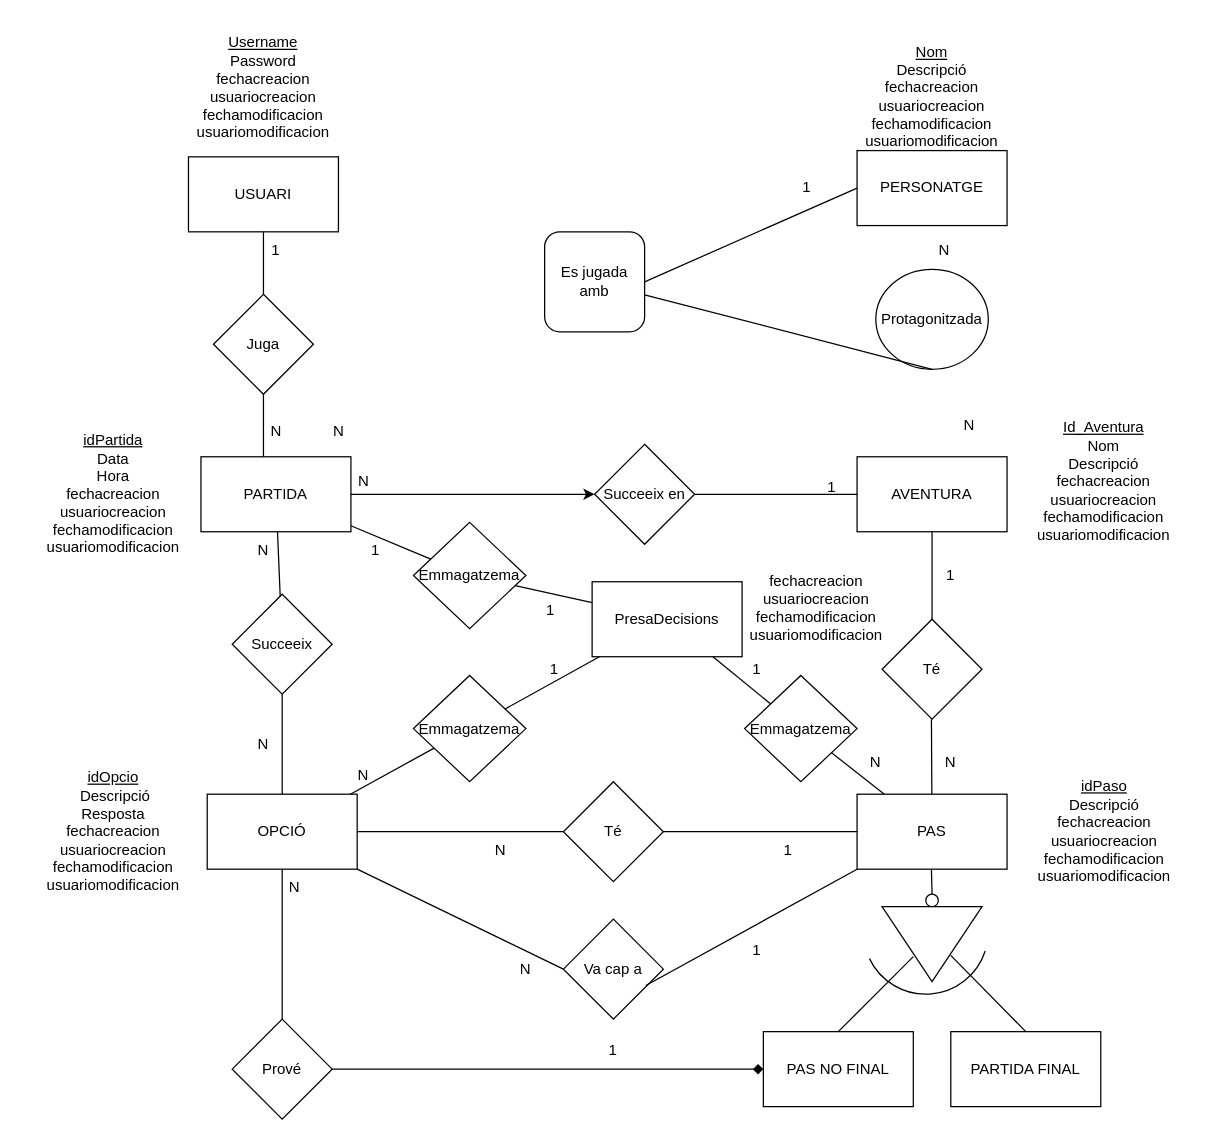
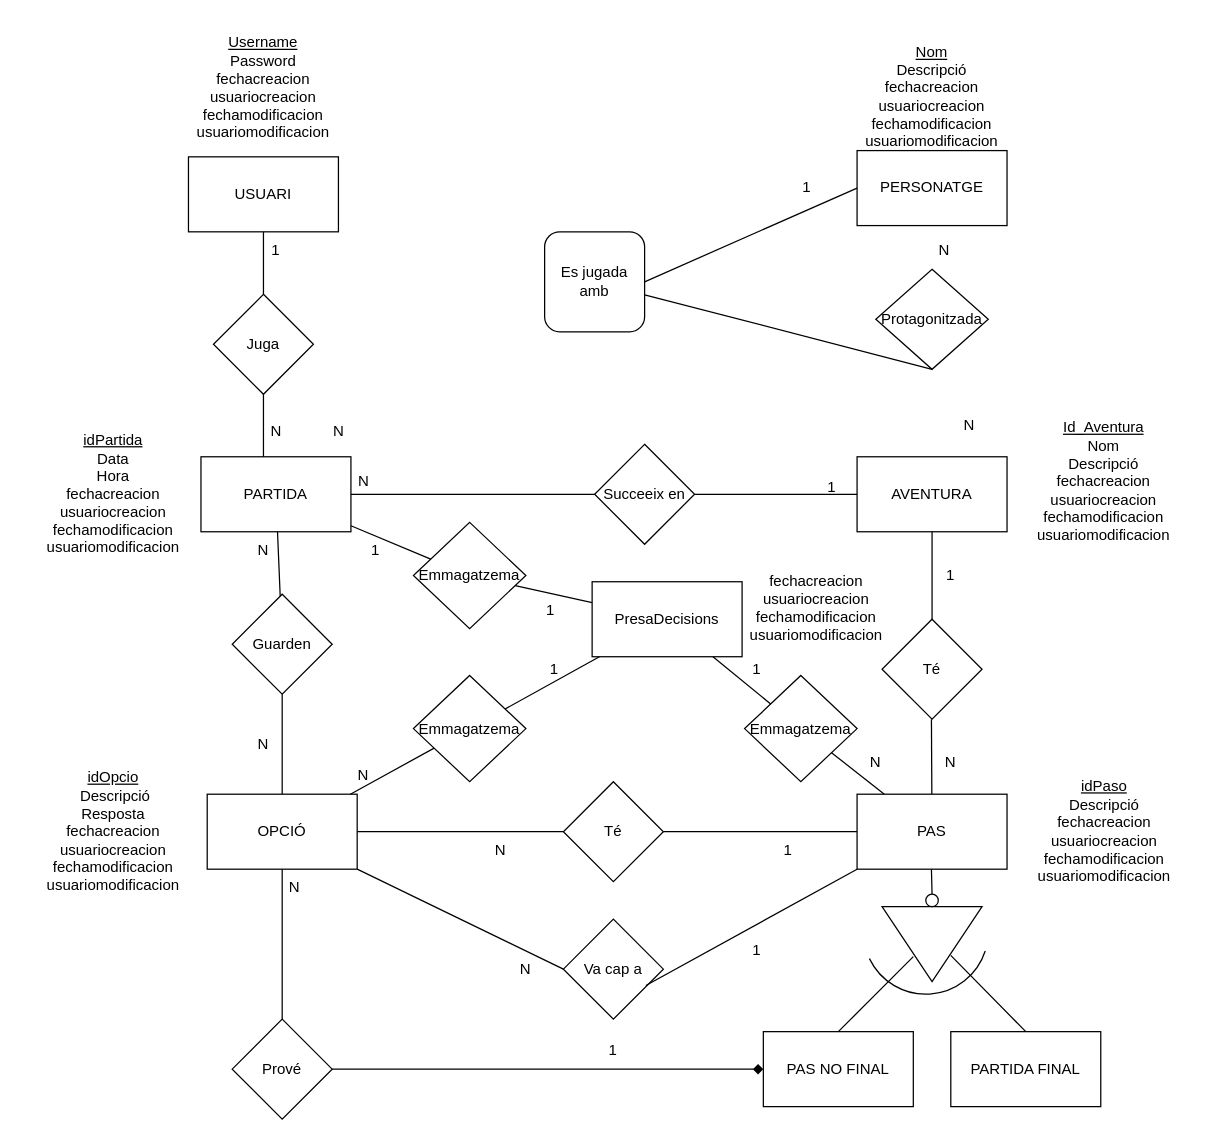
node "Protagonitzada": shape ellipse -> diamond
edge "PARTIDA" -> "Succeeix en": arrowhead classic -> none
node "Succeeix": label "Succeeix" -> "Guarden"
